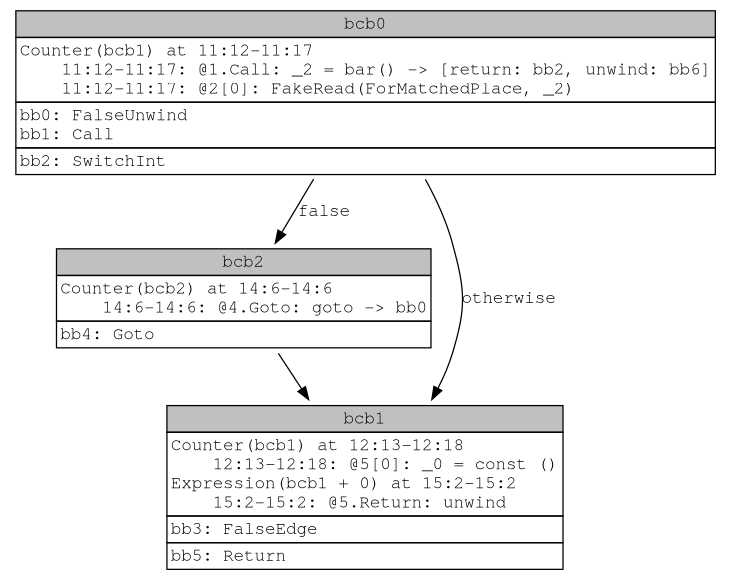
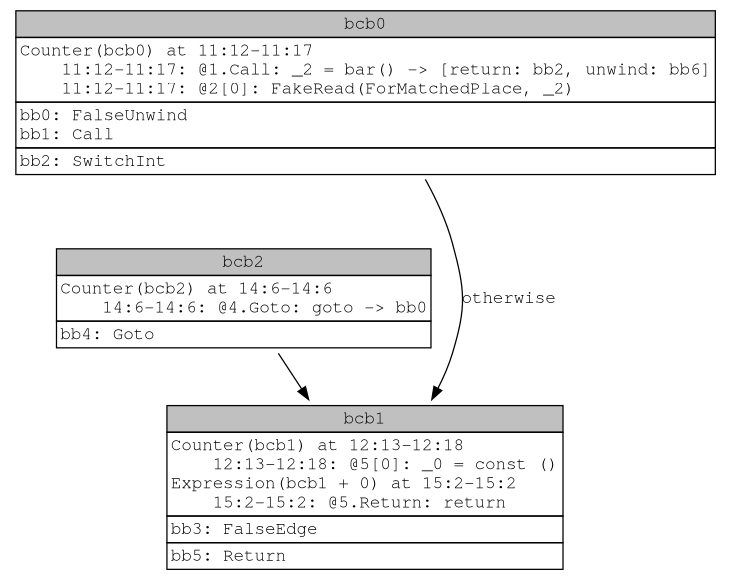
node "bcb0": text "Counter(bcb1) at 11:12-11:17" -> "Counter(bcb0) at 11:12-11:17"
edge "bcb0" -> "bcb2": removed, label "false"
node "bcb1": text "15:2-15:2: @5.Return: unwind" -> "15:2-15:2: @5.Return: return"
